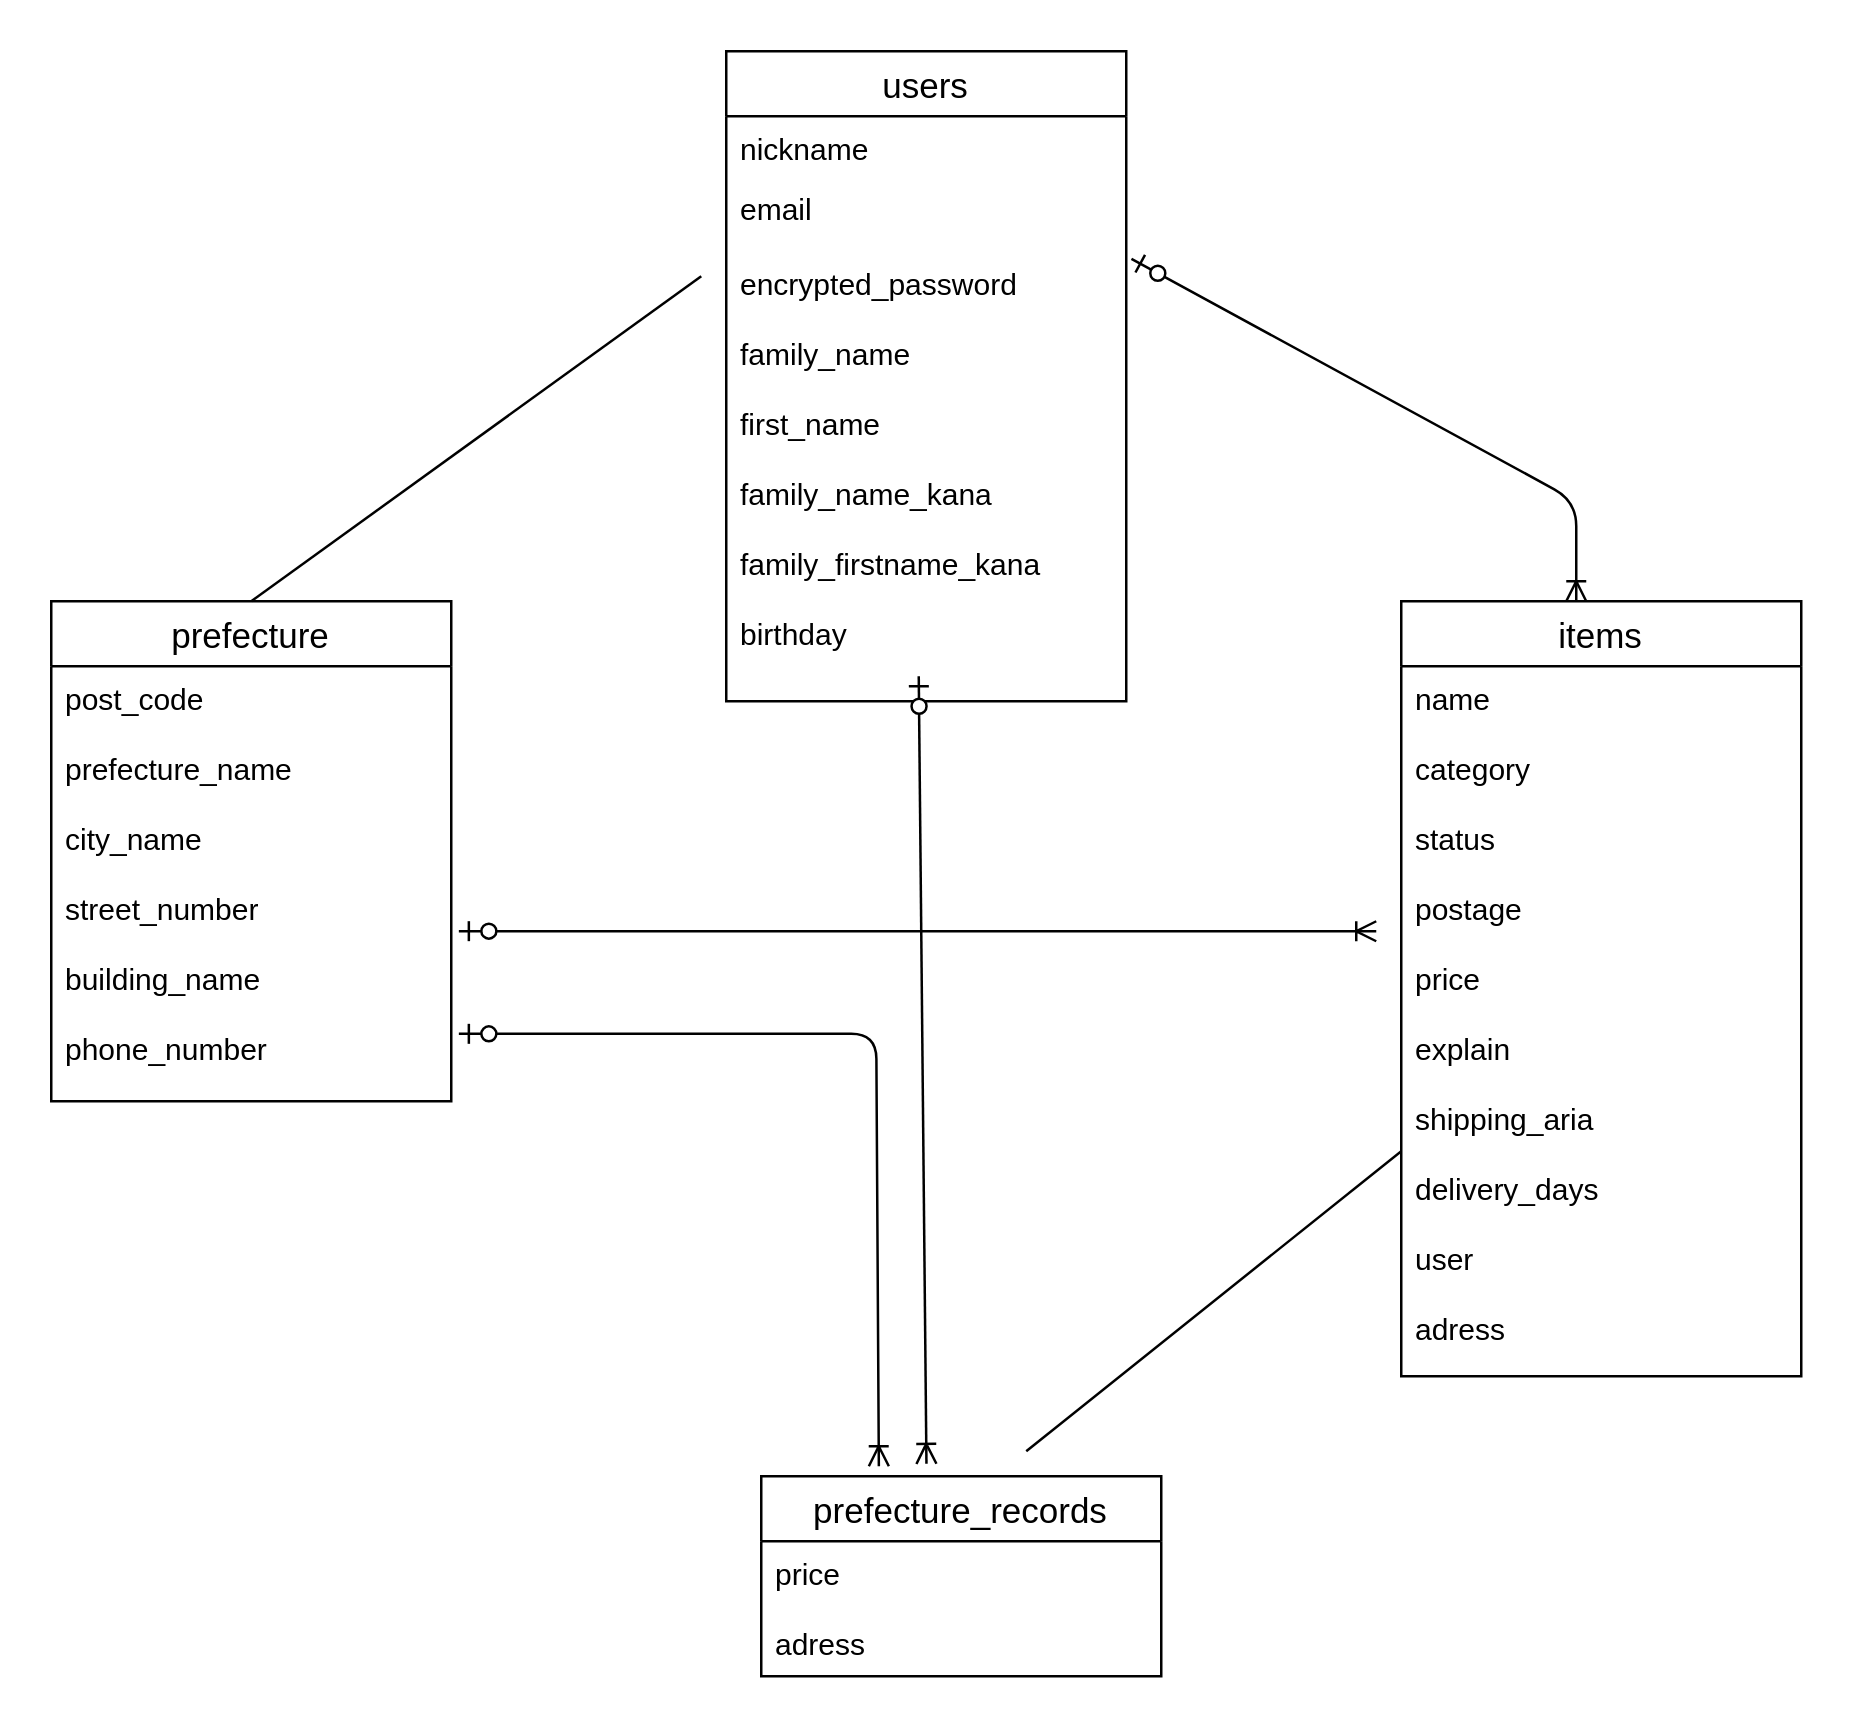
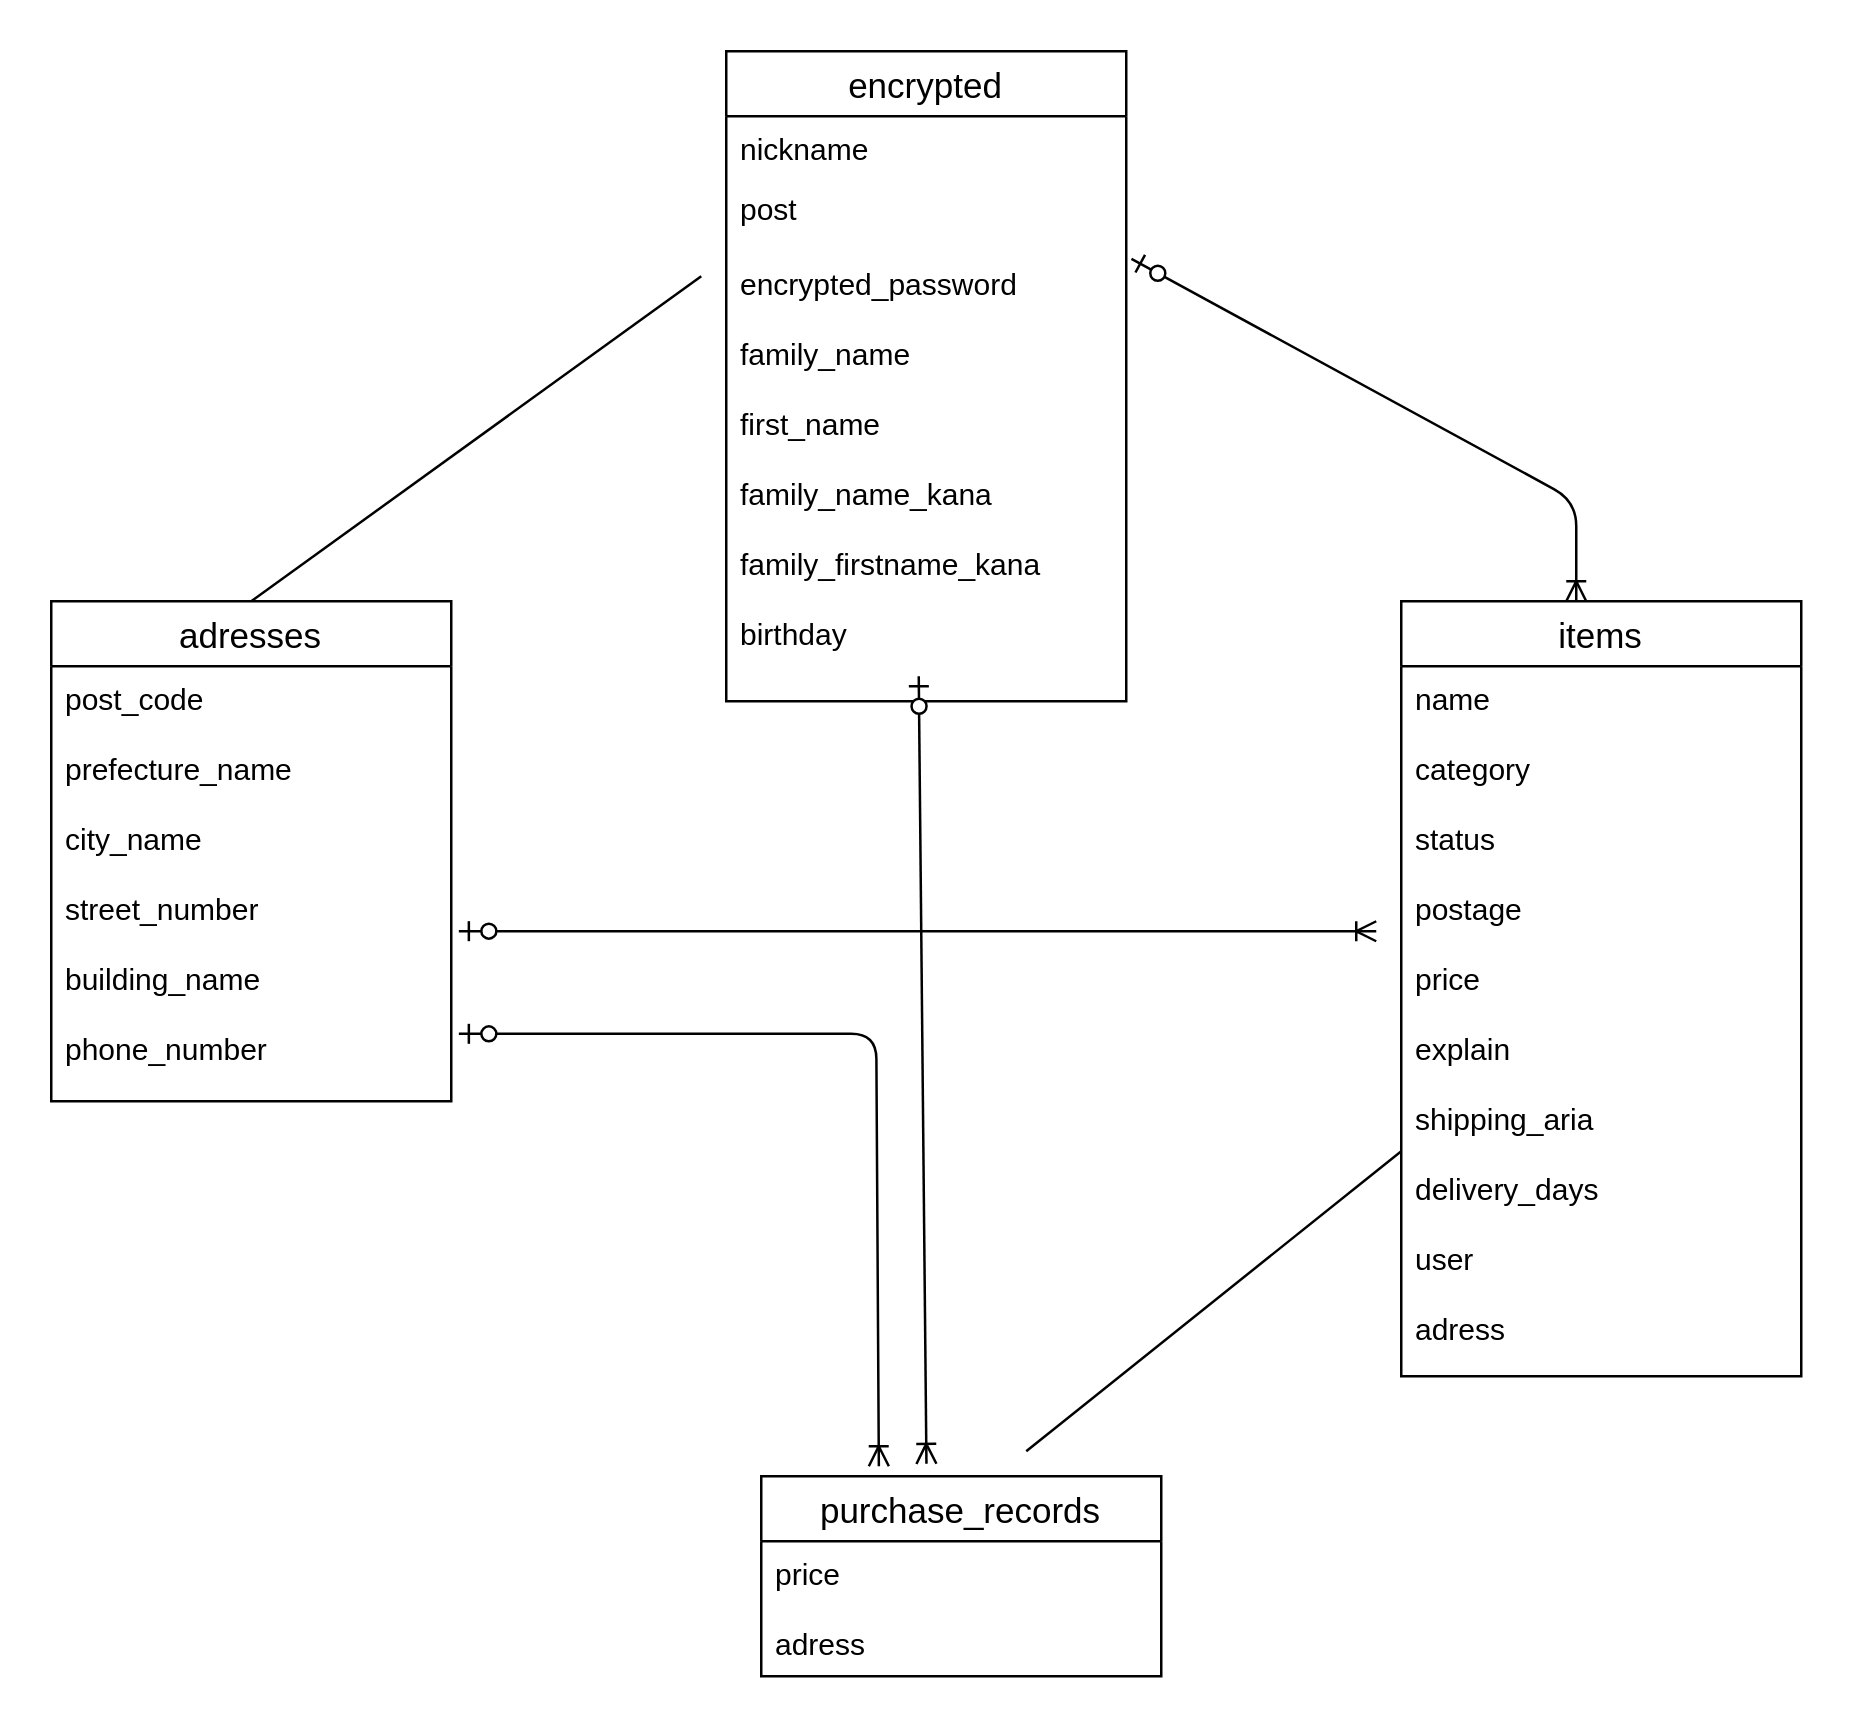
node "users": label "users" -> "encrypted"
node "email d": label "email d" -> "post d"
node "prefecture": label "prefecture" -> "adresses"
node "prefecture_records": label "prefecture_records" -> "purchase_records"
